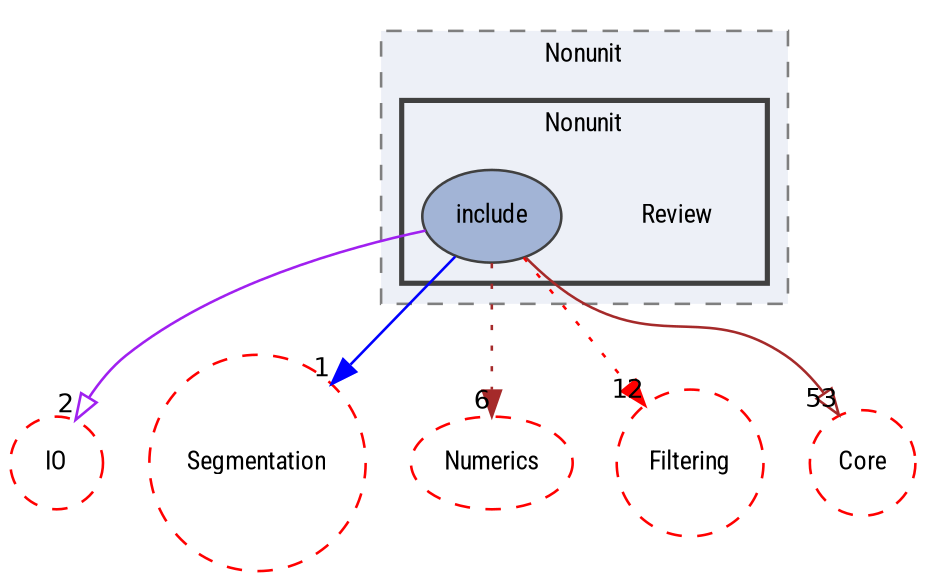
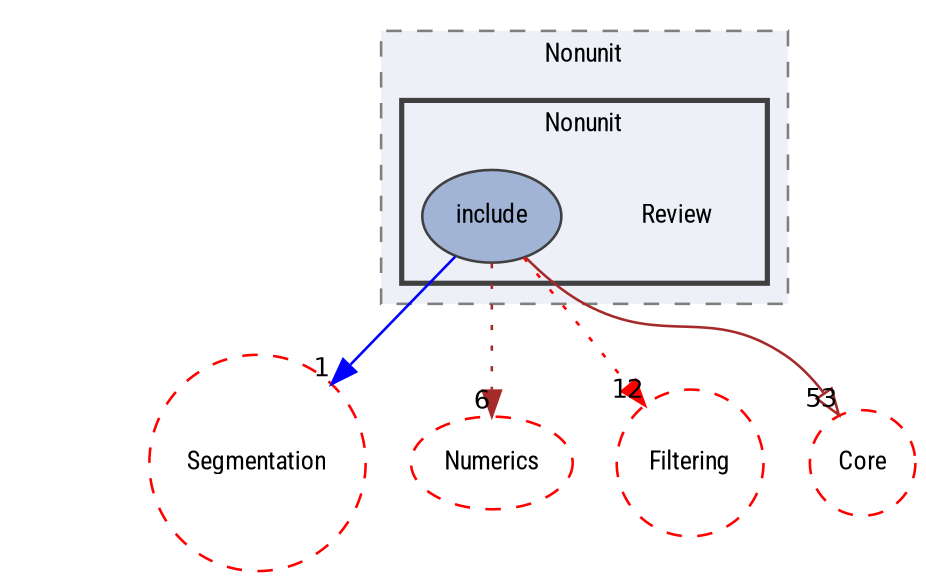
node "IO": removed
